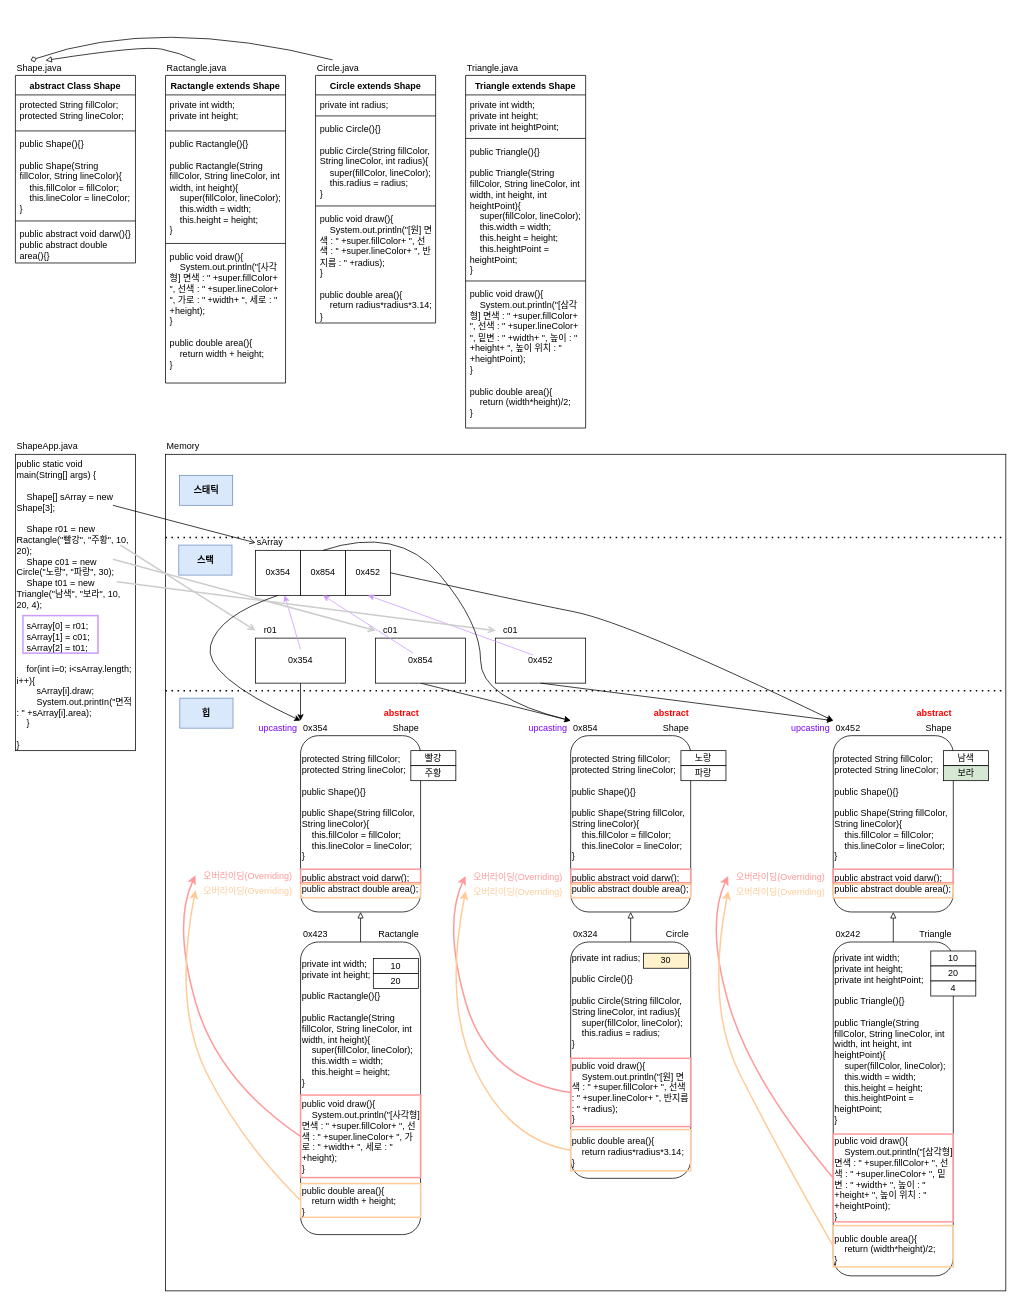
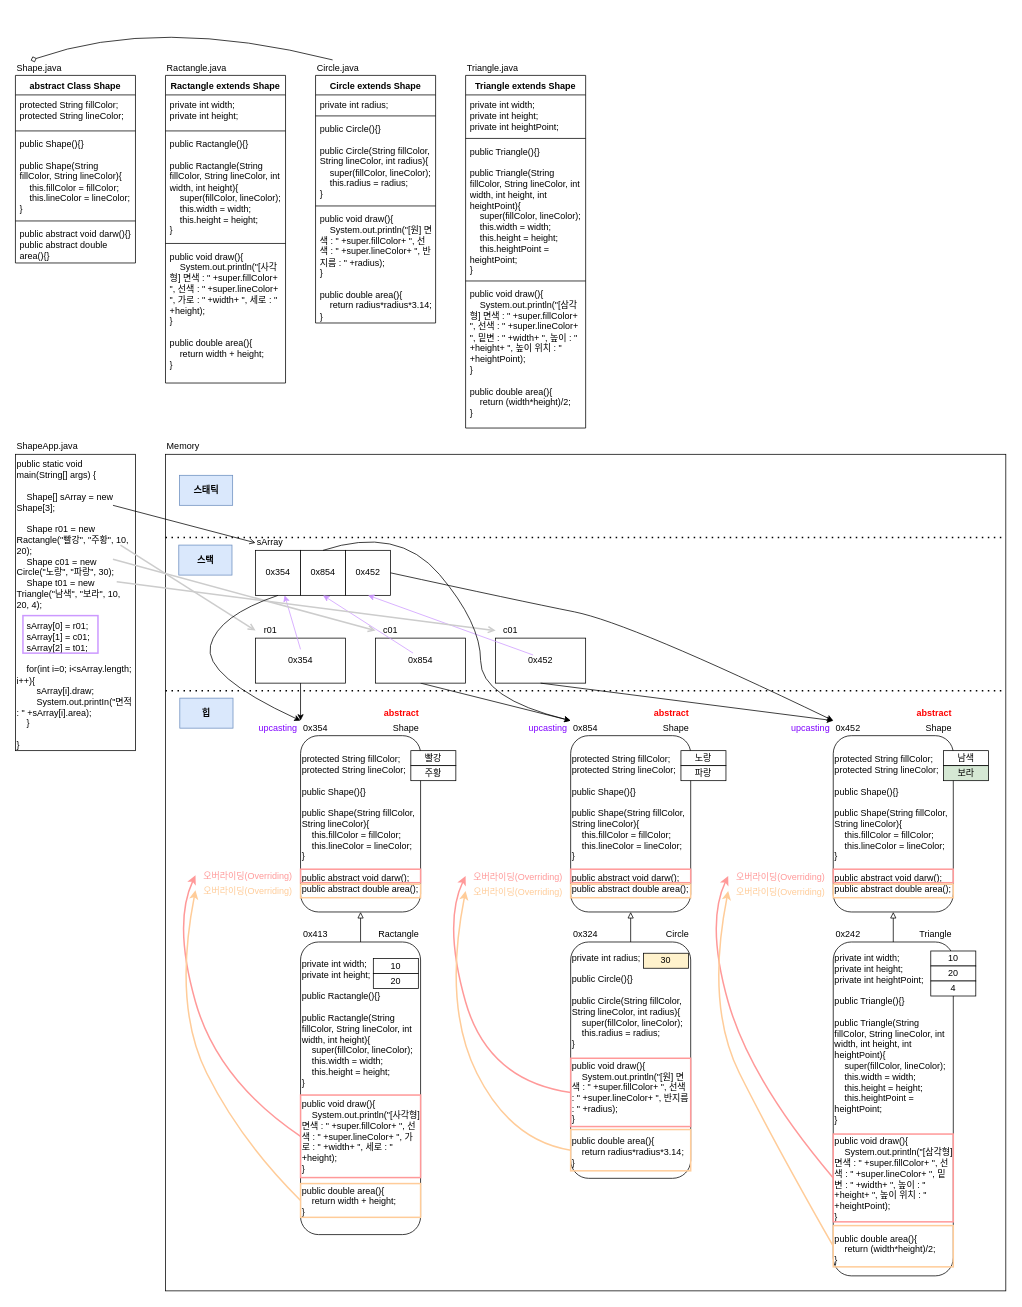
edge "Ractangle.java" -> "Shape.java": removed
node "0x423": label "0x423" -> "0x413"
